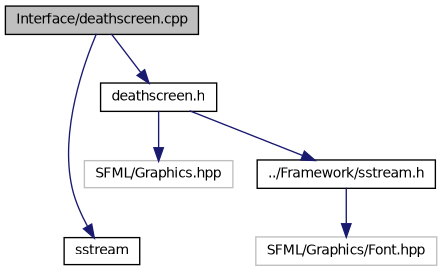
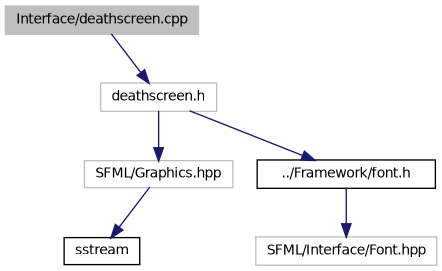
node "Interface/deathscreen.cpp": color black -> grey75
node "deathscreen.h": color black -> grey75
edge "Interface/deathscreen.cpp" -> "sstream": now "SFML/Graphics.hpp" -> "sstream"
node "../Framework/sstream.h": label "../Framework/sstream.h" -> "../Framework/font.h"
node "SFML/Graphics/Font.hpp": label "SFML/Graphics/Font.hpp" -> "SFML/Interface/Font.hpp"
